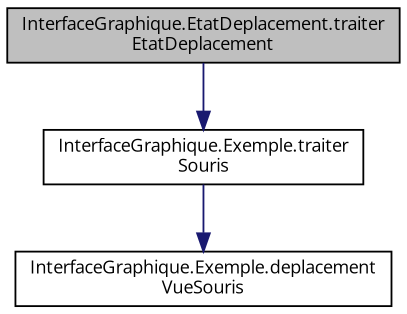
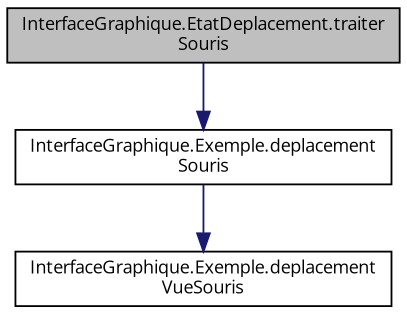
node "InterfaceGraphique.EtatDeplacement.traiter EtatDeplacement": label "InterfaceGraphique.EtatDeplacement.traiter EtatDeplacement" -> "InterfaceGraphique.EtatDeplacement.traiter Souris"
node "InterfaceGraphique.Exemple.traiter Souris": label "InterfaceGraphique.Exemple.traiter Souris" -> "InterfaceGraphique.Exemple.deplacement Souris"
